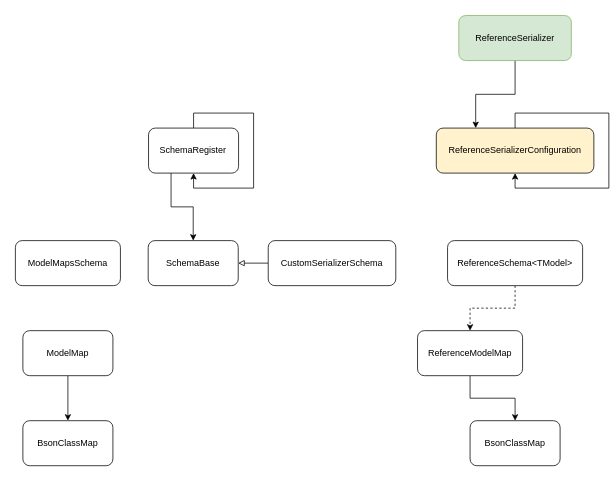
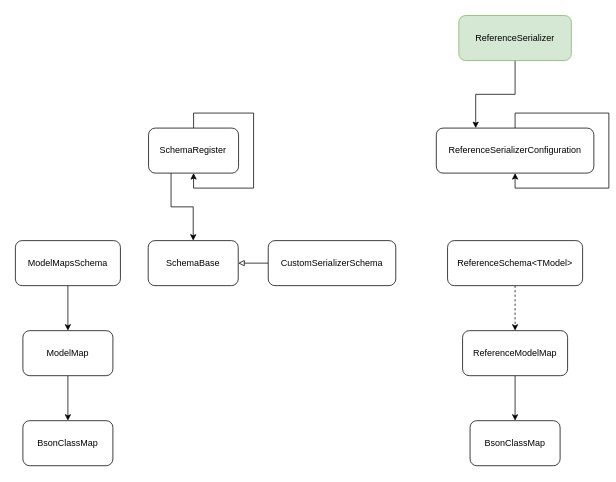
node "ReferenceSerializerConfiguration": fillcolor #fff2cc -> #ffffff
edge "ModelMapsSchema" -> "ModelMap": added
node "ReferenceModelMap": moved (470, 353) -> (515, 353)
